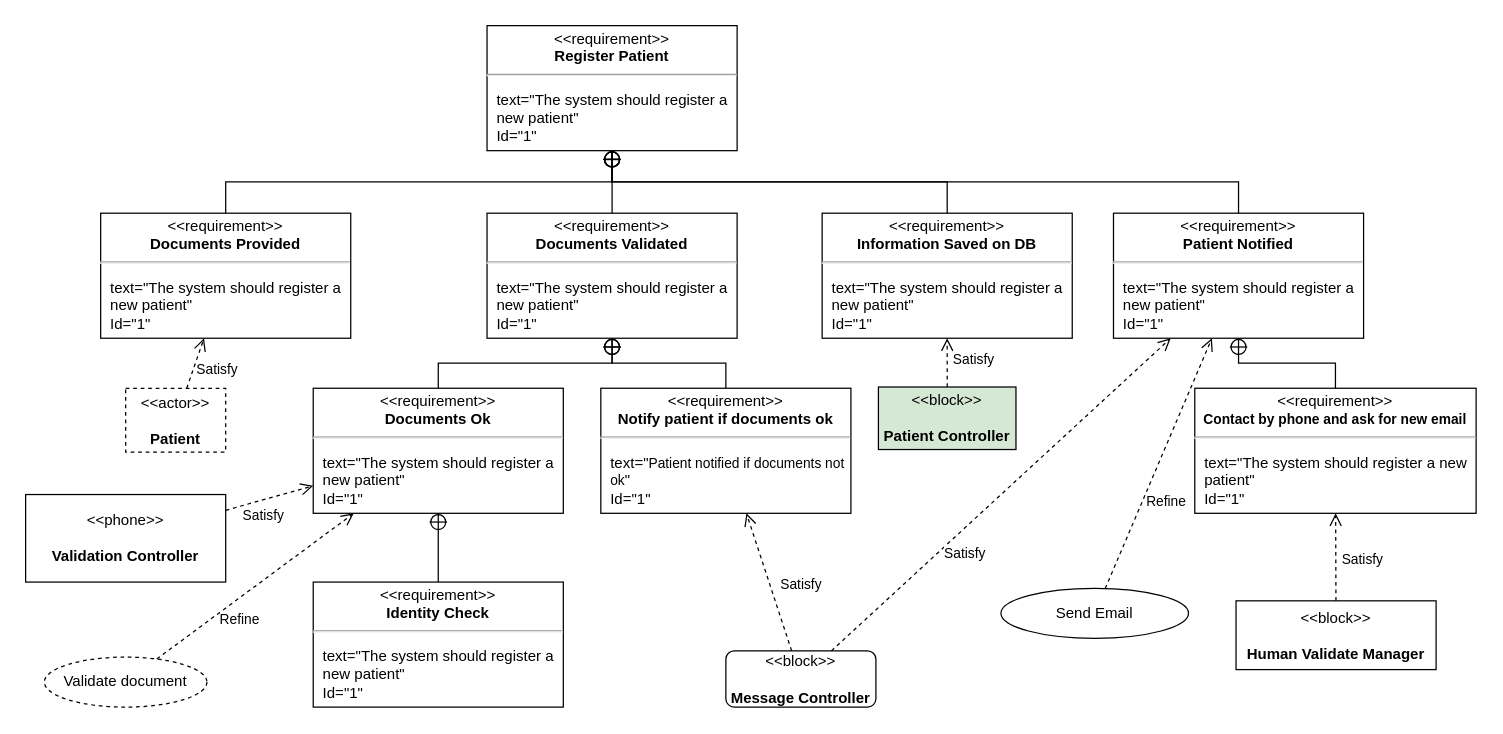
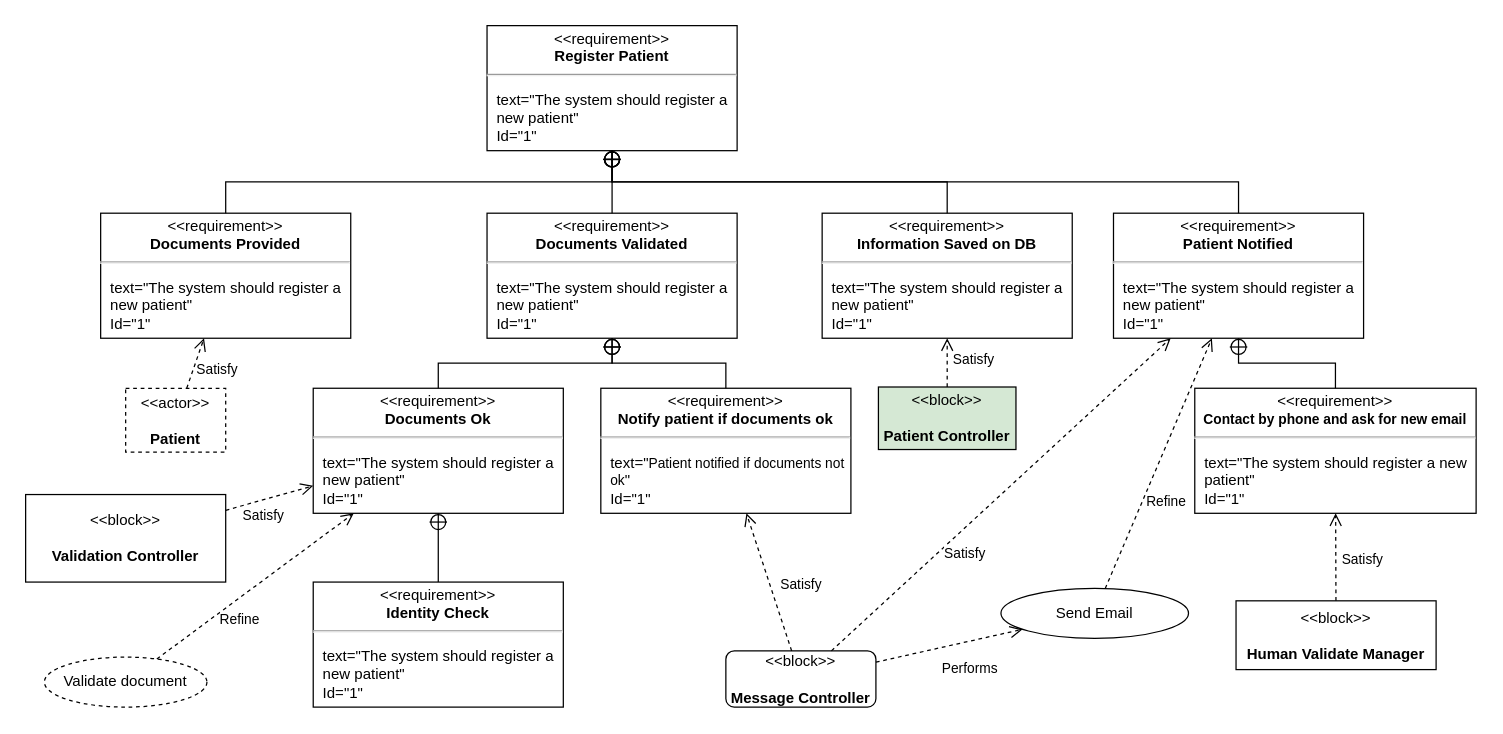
node "<<phone>> Validation Controller": label "<<phone>> Validation Controller" -> "<<block>> Validation Controller"
edge "<<block>> Message Controller" -> "Send Email": added, label "Performs"
